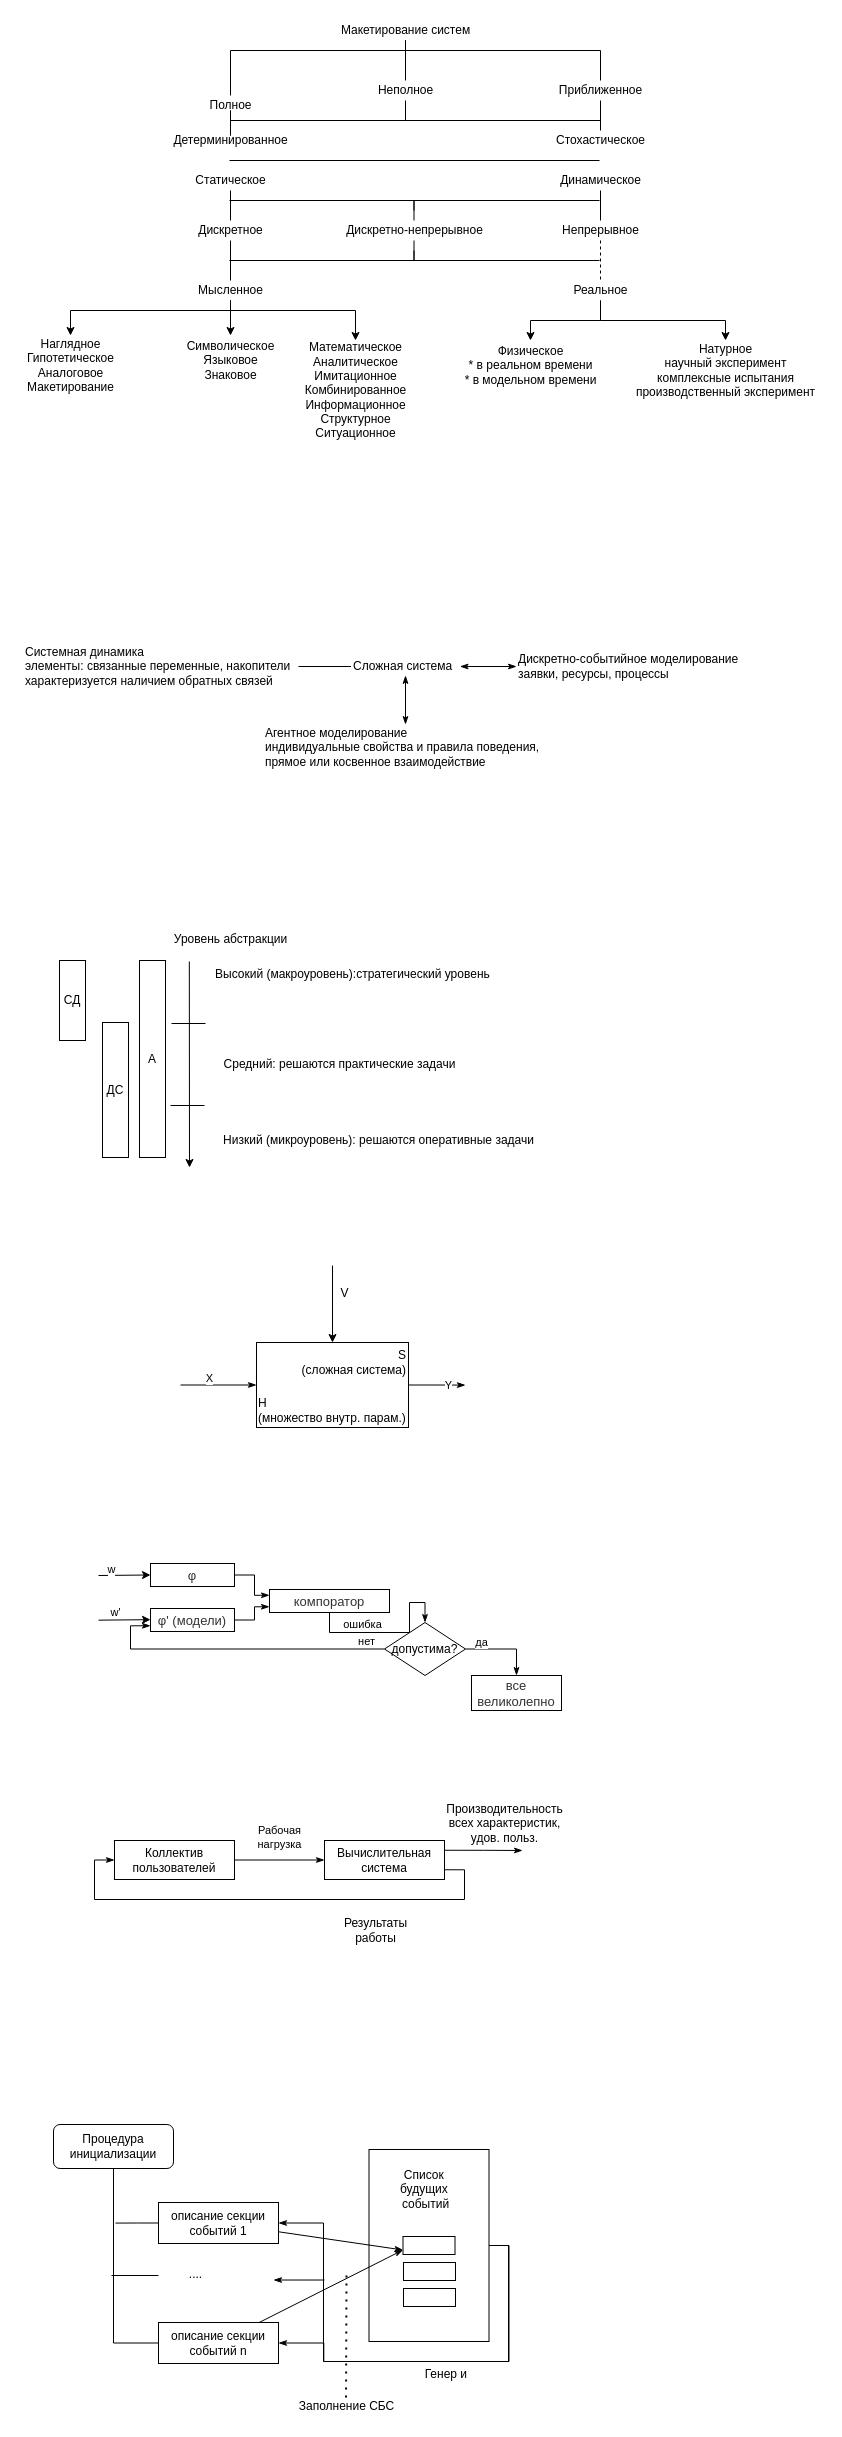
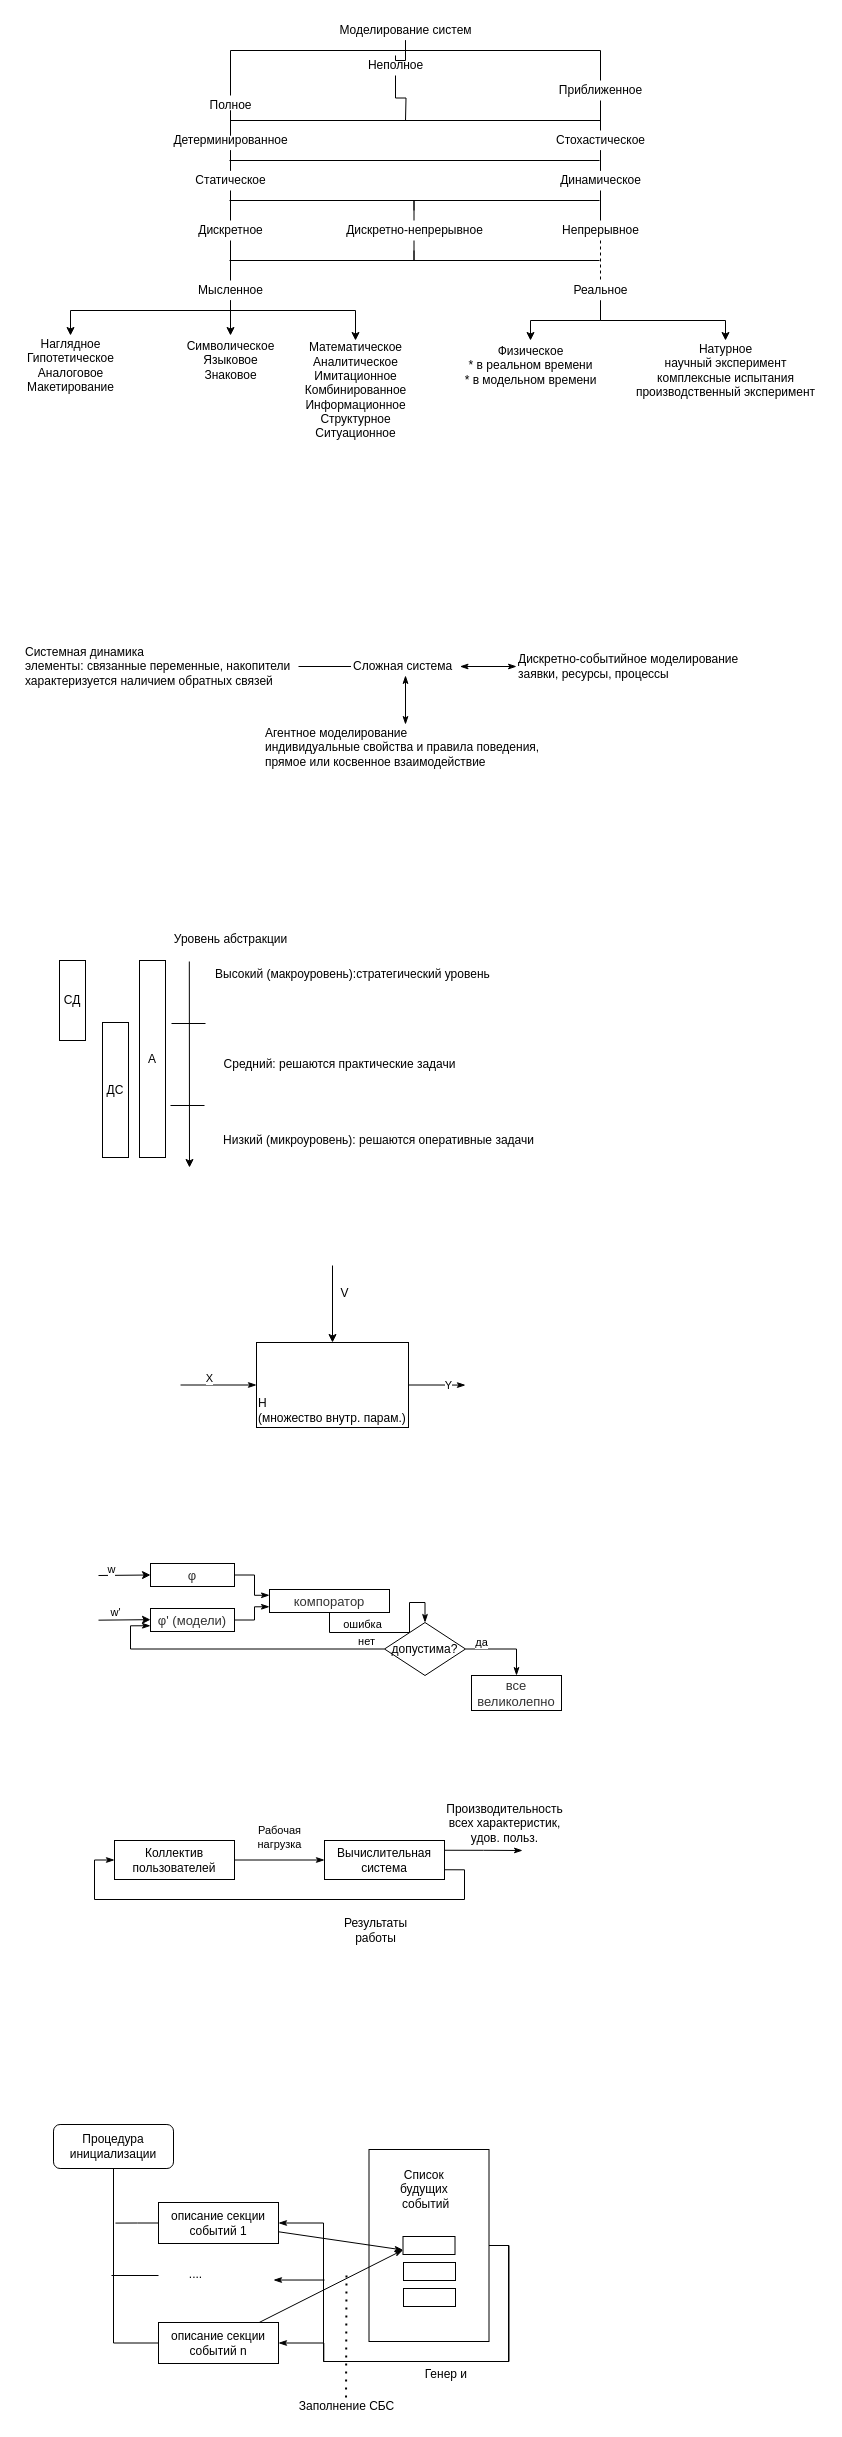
node "Макетирование систем": label "Макетирование систем" -> "Моделирование систем"
node "Неполное": moved (406, 91) -> (396, 66)
edge "Стохастическое" -- "Динамическое": added
edge "Детерминированное" -- "Статическое": added
node "S (сложная система)": removed
